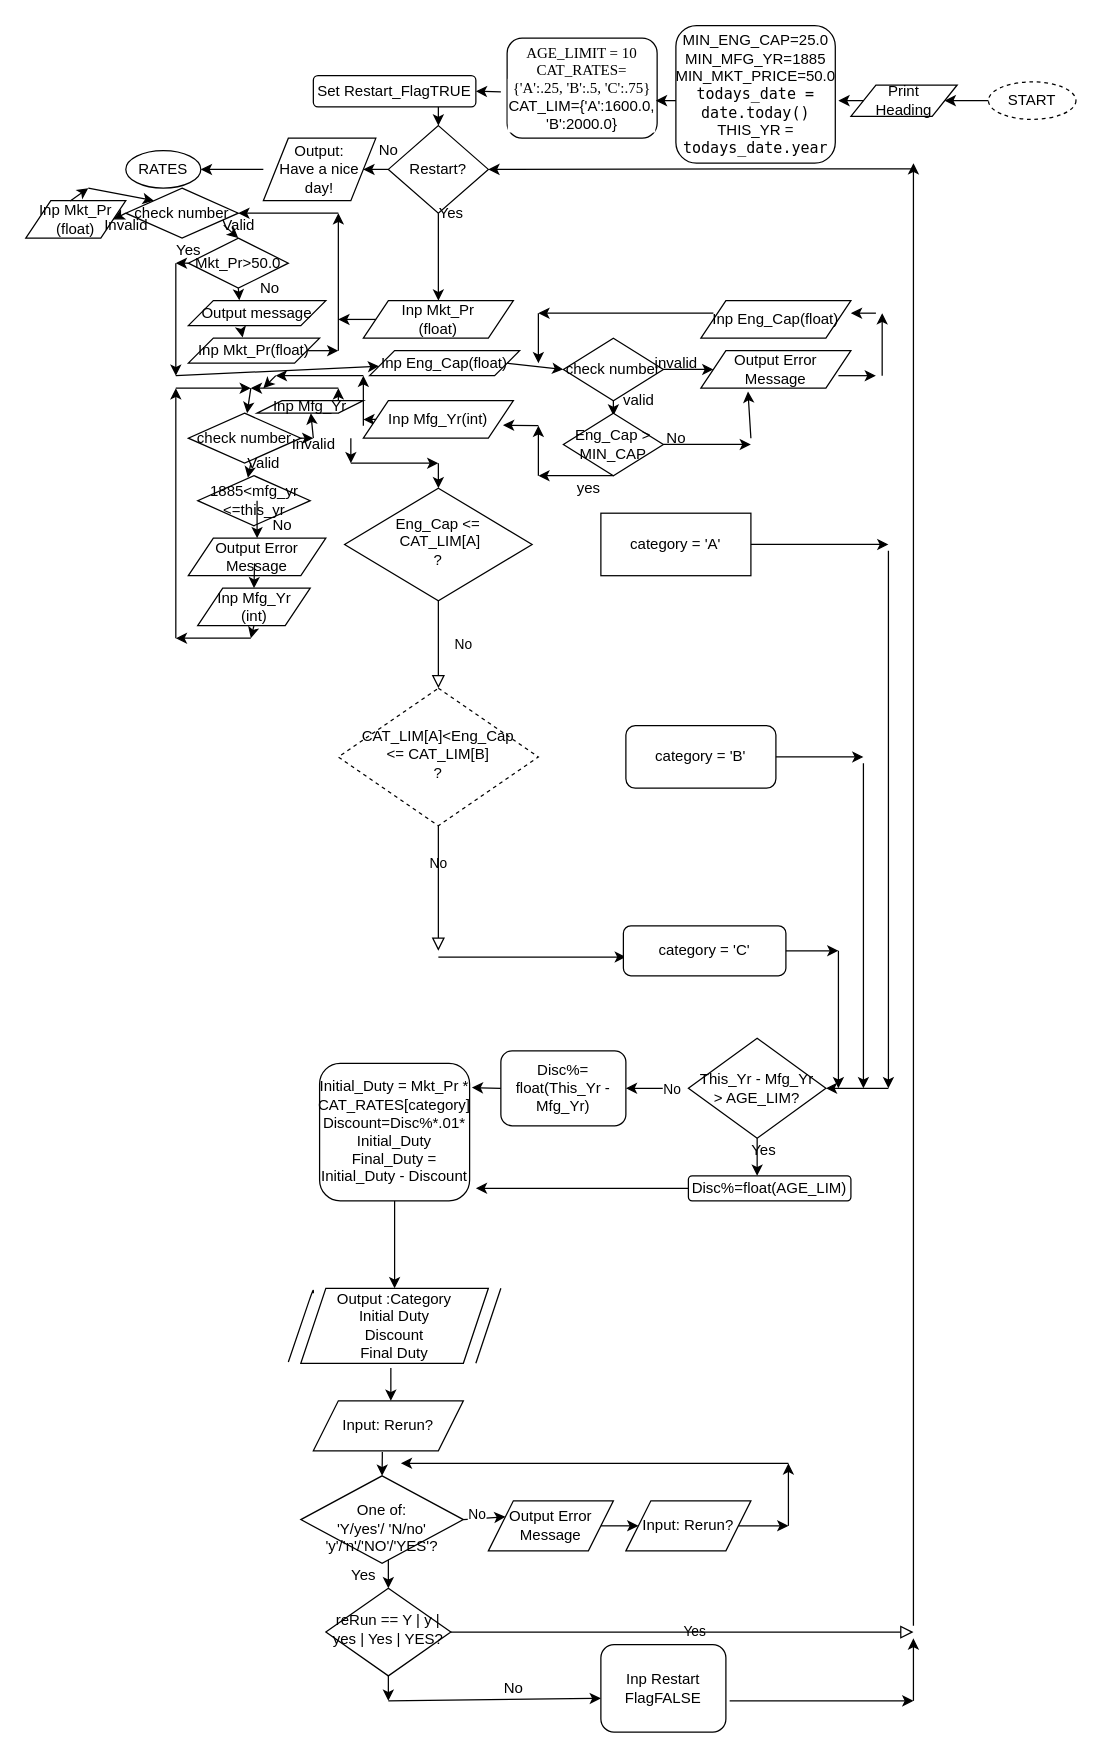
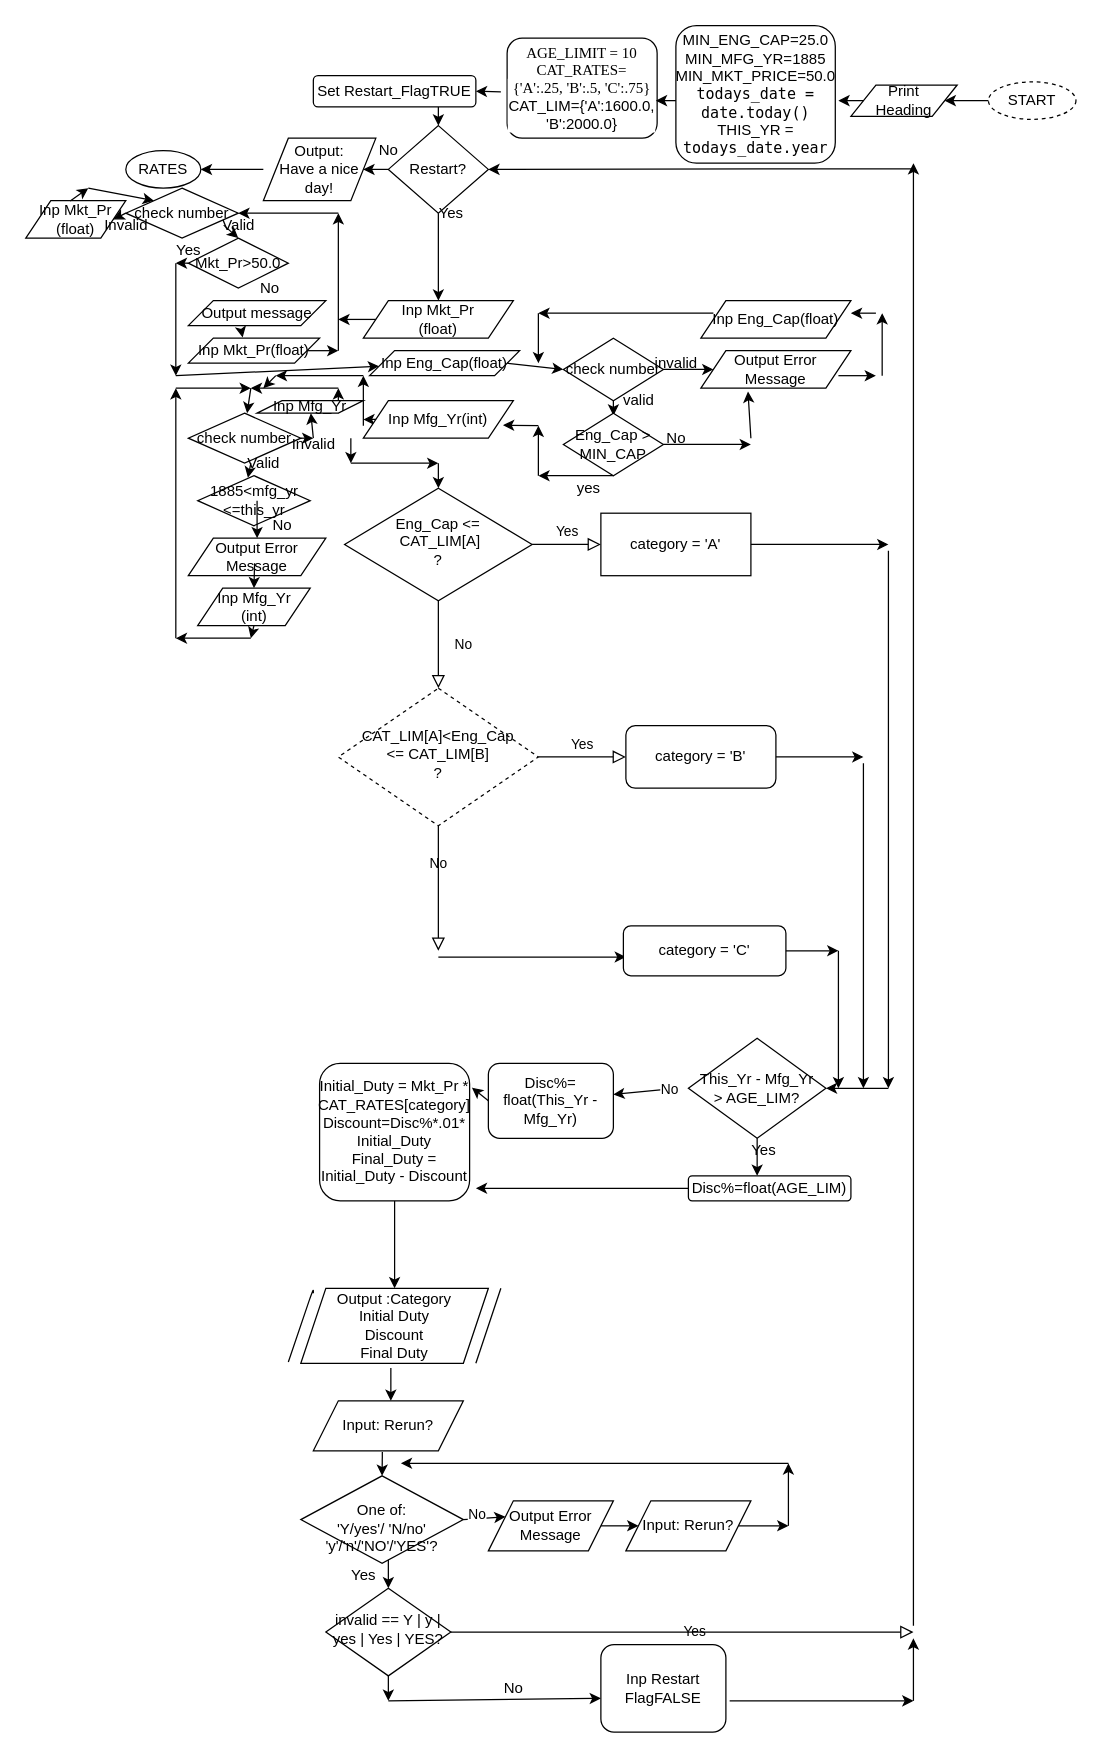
edge "Mkt_Pr>50.0" -> "Output message": removed
edge "Eng_Cap <= CAT_LIM[A] ?" -> "category = 'A'": added, label "Yes"
edge "CAT_LIM[A]<Eng_Cap <= CAT_LIM[B] ?" -> "category = 'B'": added, label "Yes"
node "Disc%= float(This_Yr - Mfg_Yr)": moved (563, 1088) -> (551, 1101)
node "reRun == Y | y | yes | Yes | YES?": label "reRun == Y | y | yes | Yes | YES?" -> "invalid == Y | y | yes | Yes | YES?"
